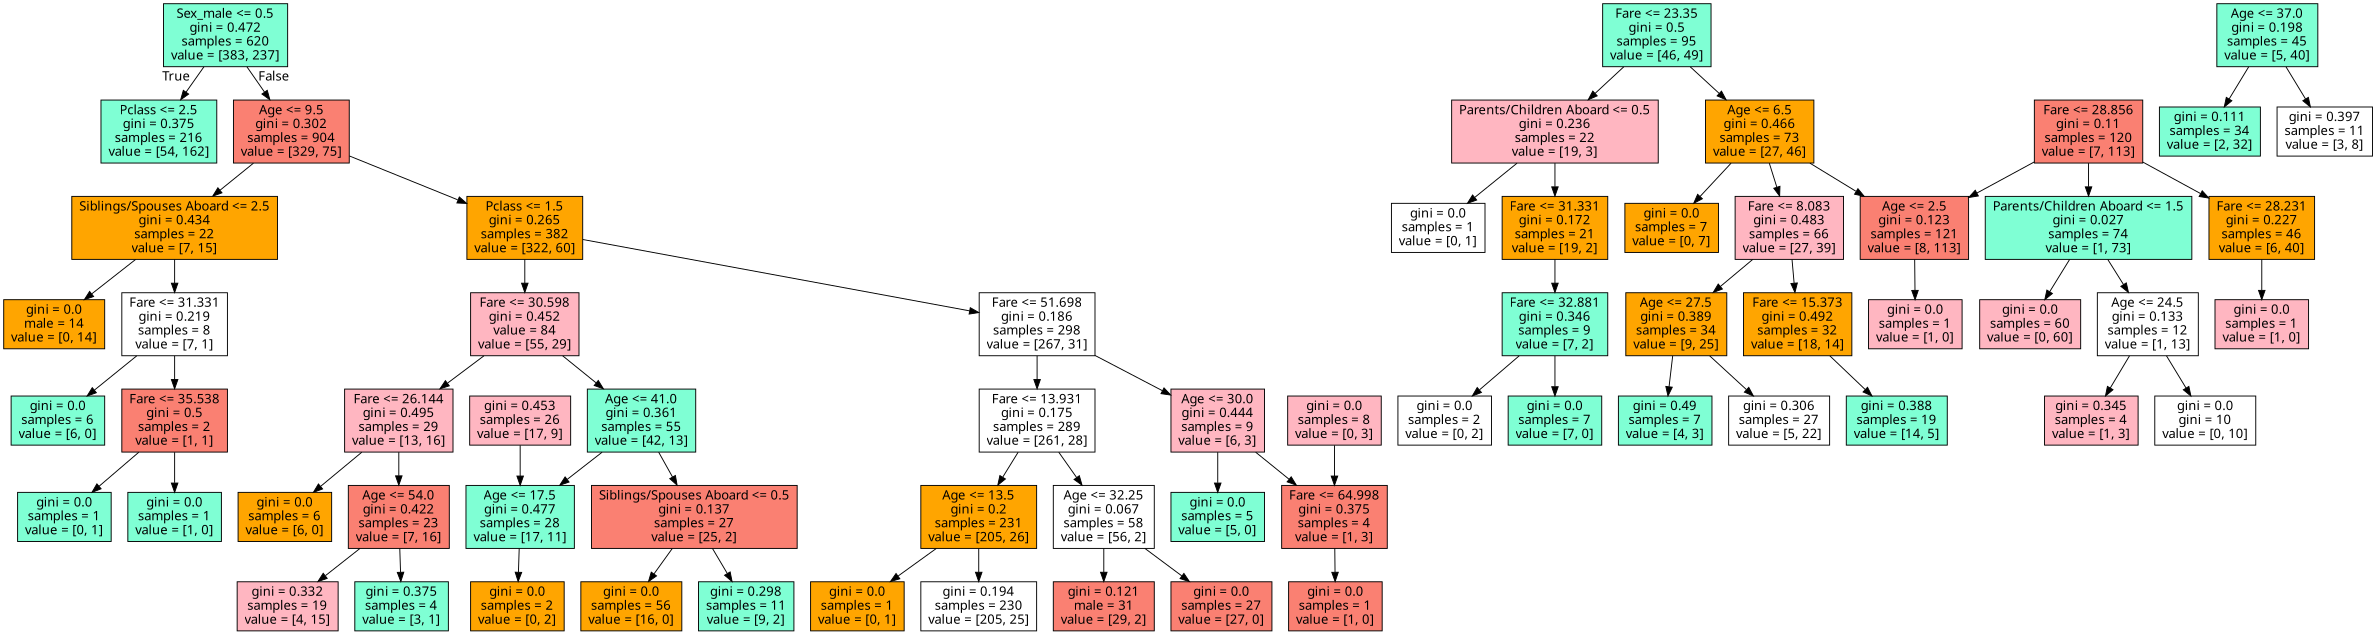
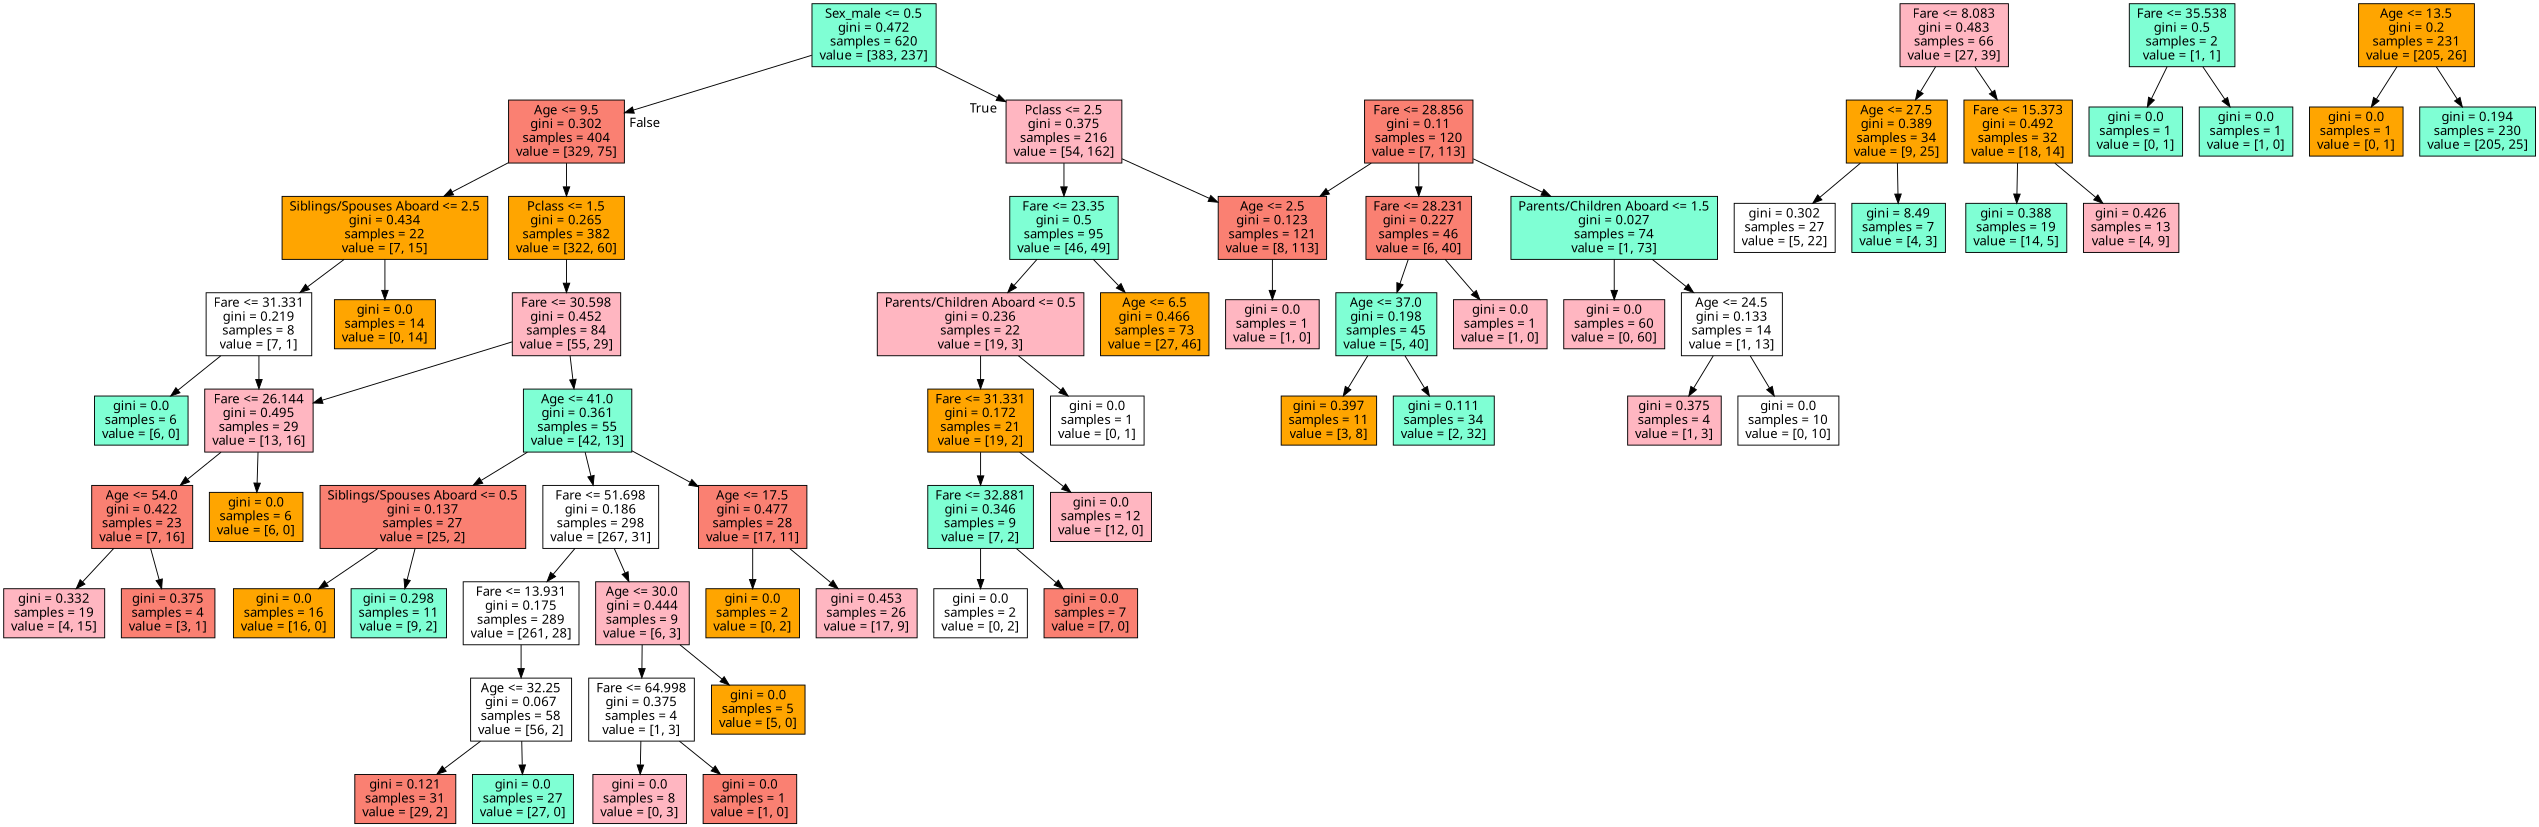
node "Pclass <= 2.5 gini = 0.375 samples = 216 value = [54, 162]": fillcolor aquamarine -> lightpink
node "Age <= 9.5 gini = 0.302 samples = 904 value = [329, 75]": label "Age <= 9.5 gini = 0.302 samples = 904 value = [329, 75]" -> "Age <= 9.5 gini = 0.302 samples = 404 value = [329, 75]"
node "gini = 0.397 samples = 11 value = [3, 8]": fillcolor white -> orange
edge "Pclass <= 2.5 gini = 0.375 samples = 216 value = [54, 162]" -> "Fare <= 23.35 gini = 0.5 samples = 95 value = [46, 49]": added
edge "Age <= 6.5 gini = 0.466 samples = 73 value = [27, 46]" -> "Fare <= 8.083 gini = 0.483 samples = 66 value = [27, 39]": removed
edge "Age <= 6.5 gini = 0.466 samples = 73 value = [27, 46]" -> "Age <= 2.5 gini = 0.123 samples = 121 value = [8, 113]": now "Pclass <= 2.5 gini = 0.375 samples = 216 value = [54, 162]" -> "Age <= 2.5 gini = 0.123 samples = 121 value = [8, 113]"
node "gini = 0.0 samples = 7 value = [0, 7]": removed
node "gini = 0.426 samples = 13 value = [4, 9]": added
node "Fare <= 28.231 gini = 0.227 samples = 46 value = [6, 40]": fillcolor orange -> salmon
edge "Fare <= 28.231 gini = 0.227 samples = 46 value = [6, 40]" -> "Age <= 37.0 gini = 0.198 samples = 45 value = [5, 40]": added
edge "Pclass <= 1.5 gini = 0.265 samples = 382 value = [322, 60]" -> "Fare <= 51.698 gini = 0.186 samples = 298 value = [267, 31]": now "Age <= 41.0 gini = 0.361 samples = 55 value = [42, 13]" -> "Fare <= 51.698 gini = 0.186 samples = 298 value = [267, 31]"
node "gini = 0.0 male = 14 value = [0, 14]": label "gini = 0.0 male = 14 value = [0, 14]" -> "gini = 0.0 samples = 14 value = [0, 14]"
node "Fare <= 30.598 gini = 0.452 value = 84 value = [55, 29]": label "Fare <= 30.598 gini = 0.452 value = 84 value = [55, 29]" -> "Fare <= 30.598 gini = 0.452 samples = 84 value = [55, 29]"
node "Age <= 24.5 gini = 0.133 samples = 12 value = [1, 13]": label "Age <= 24.5 gini = 0.133 samples = 12 value = [1, 13]" -> "Age <= 24.5 gini = 0.133 samples = 14 value = [1, 13]"
edge "Fare <= 31.331 gini = 0.219 samples = 8 value = [7, 1]" -> "Fare <= 35.538 gini = 0.5 samples = 2 value = [1, 1]": now "Fare <= 31.331 gini = 0.219 samples = 8 value = [7, 1]" -> "Fare <= 26.144 gini = 0.495 samples = 29 value = [13, 16]"
node "Fare <= 35.538 gini = 0.5 samples = 2 value = [1, 1]": fillcolor salmon -> aquamarine
node "gini = 0.0 samples = 7 value = [7, 0]": fillcolor aquamarine -> salmon
node "gini = 0.49 samples = 7 value = [4, 3]": label "gini = 0.49 samples = 7 value = [4, 3]" -> "gini = 8.49 samples = 7 value = [4, 3]"
node "gini = 0.306 samples = 27 value = [5, 22]": label "gini = 0.306 samples = 27 value = [5, 22]" -> "gini = 0.302 samples = 27 value = [5, 22]"
node "gini = 0.345 samples = 4 value = [1, 3]": label "gini = 0.345 samples = 4 value = [1, 3]" -> "gini = 0.375 samples = 4 value = [1, 3]"
node "gini = 0.0 gini = 10 value = [0, 10]": label "gini = 0.0 gini = 10 value = [0, 10]" -> "gini = 0.0 samples = 10 value = [0, 10]"
edge "gini = 0.453 samples = 26 value = [17, 9]" -> "Age <= 17.5 gini = 0.477 samples = 28 value = [17, 11]": reversed
edge "gini = 0.0 samples = 8 value = [0, 3]" -> "Fare <= 64.998 gini = 0.375 samples = 4 value = [1, 3]": reversed
edge "Fare <= 13.931 gini = 0.175 samples = 289 value = [261, 28]" -> "Age <= 13.5 gini = 0.2 samples = 231 value = [205, 26]": removed
node "Age <= 17.5 gini = 0.477 samples = 28 value = [17, 11]": fillcolor aquamarine -> salmon
node "gini = 0.0 samples = 12 value = [12, 0]": added
node "gini = 0.0 samples = 5 value = [5, 0]": fillcolor aquamarine -> orange
node "Fare <= 64.998 gini = 0.375 samples = 4 value = [1, 3]": fillcolor salmon -> white
node "gini = 0.375 samples = 4 value = [3, 1]": fillcolor aquamarine -> salmon
node "gini = 0.0 samples = 56 value = [16, 0]": label "gini = 0.0 samples = 56 value = [16, 0]" -> "gini = 0.0 samples = 16 value = [16, 0]"
node "gini = 0.194 samples = 230 value = [205, 25]": fillcolor white -> aquamarine
node "gini = 0.121 male = 31 value = [29, 2]": label "gini = 0.121 male = 31 value = [29, 2]" -> "gini = 0.121 samples = 31 value = [29, 2]"
node "gini = 0.0 samples = 27 value = [27, 0]": fillcolor salmon -> aquamarine
